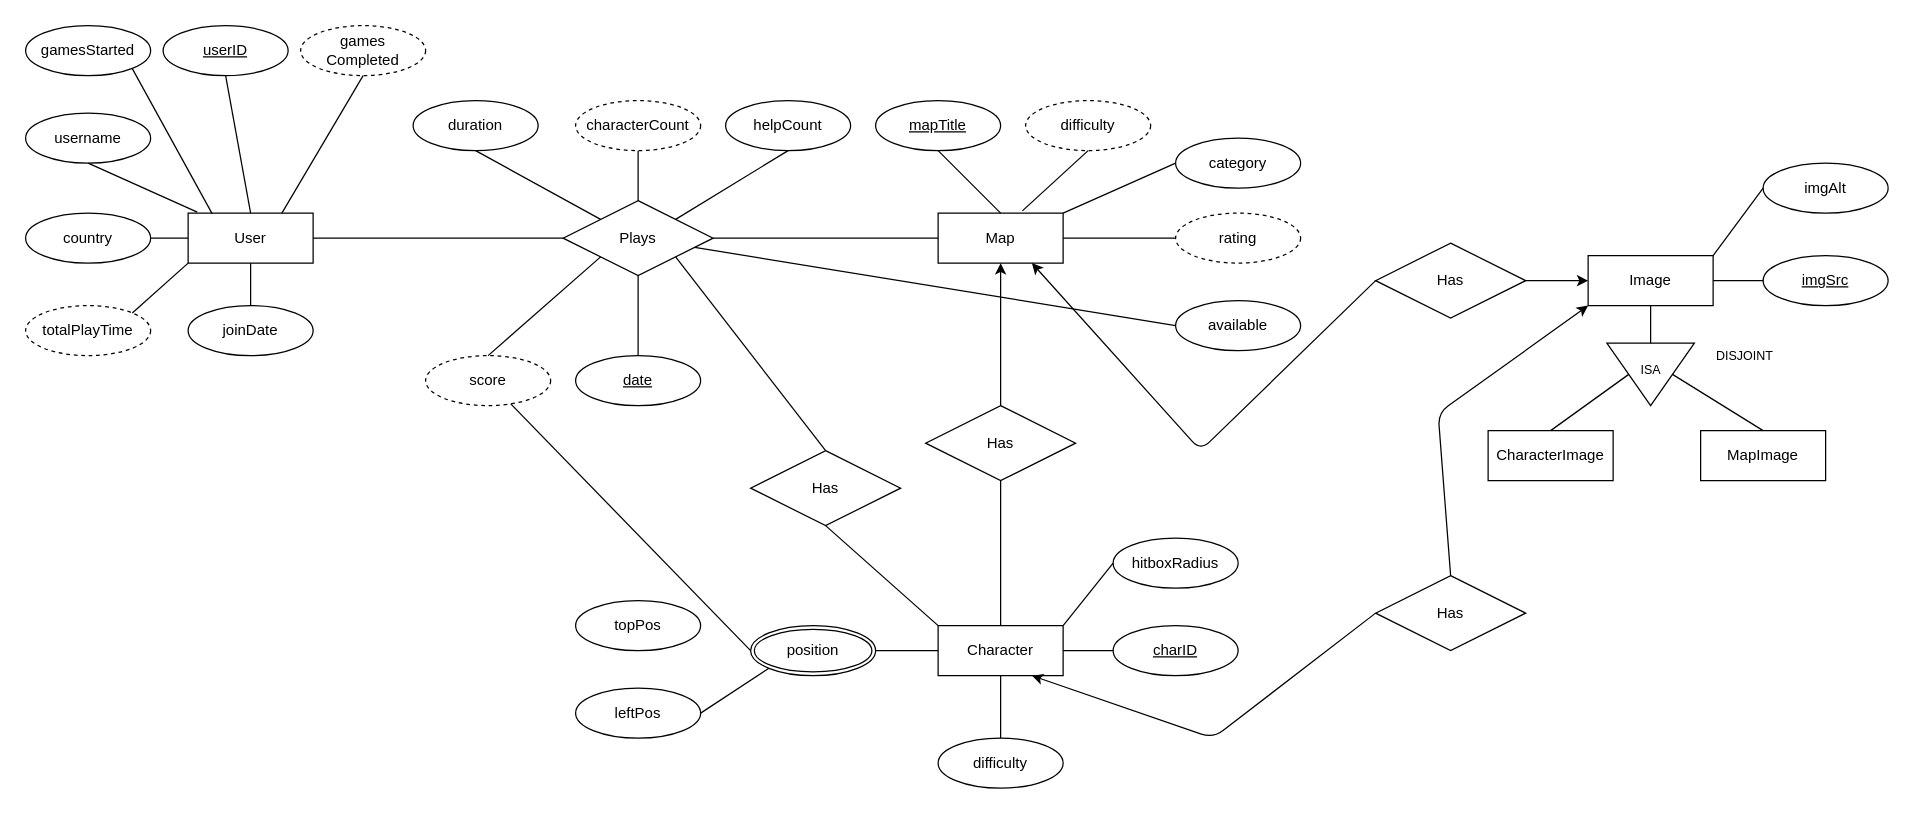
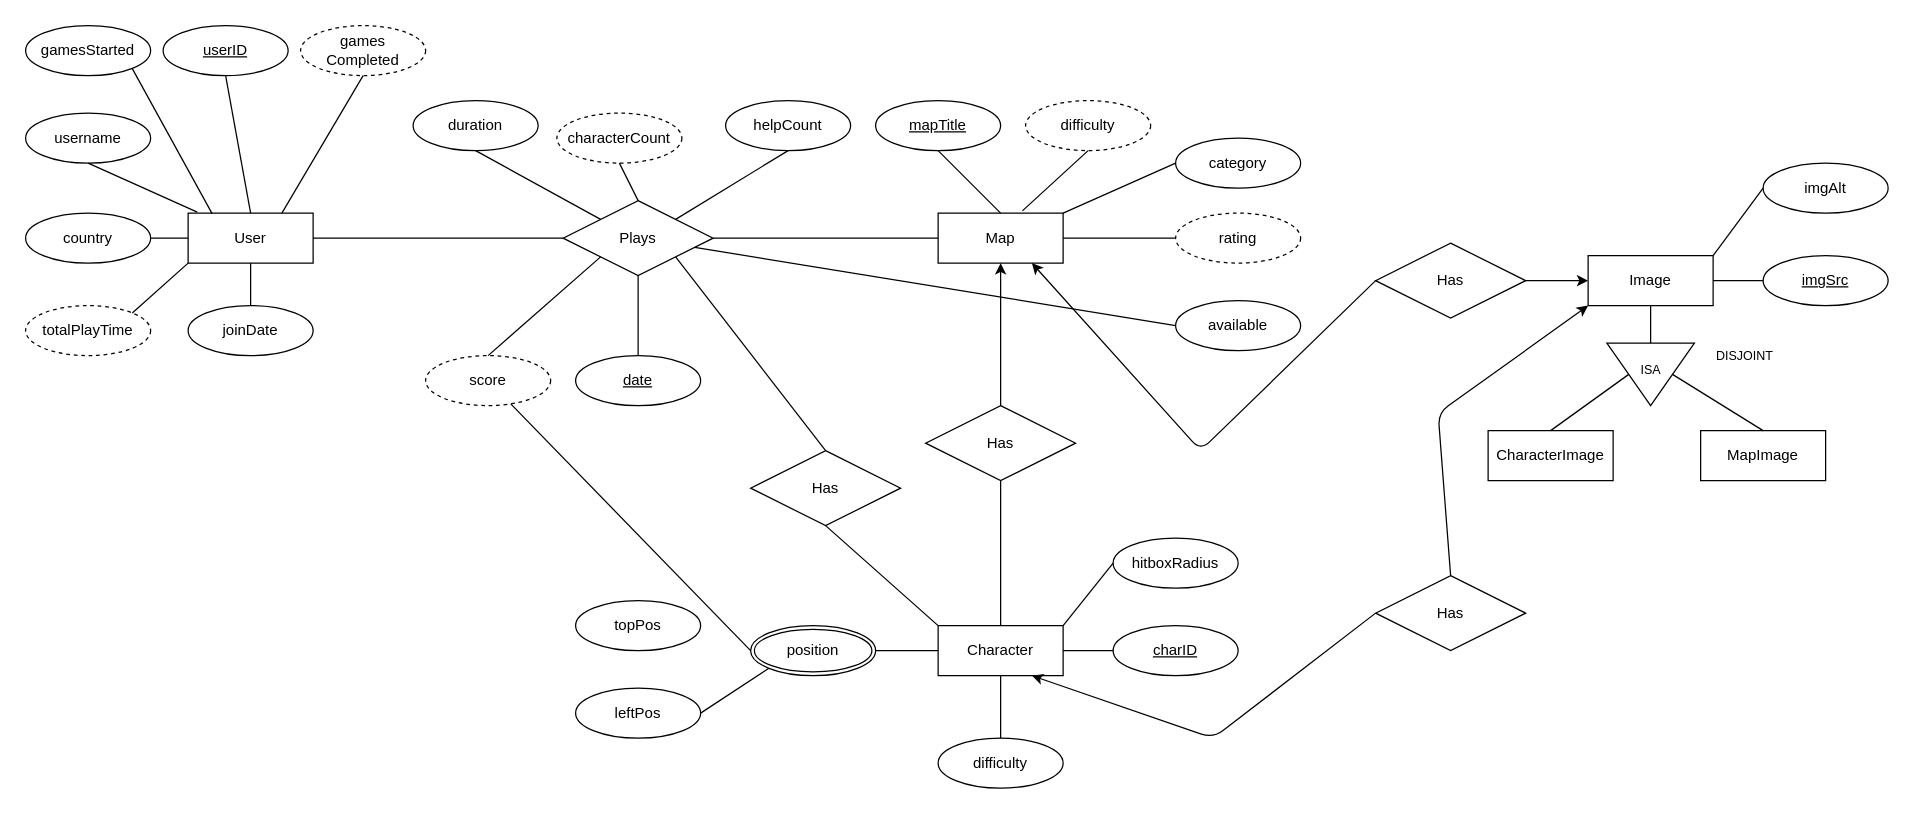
node "characterCount": moved (638, 126) -> (619, 138)
